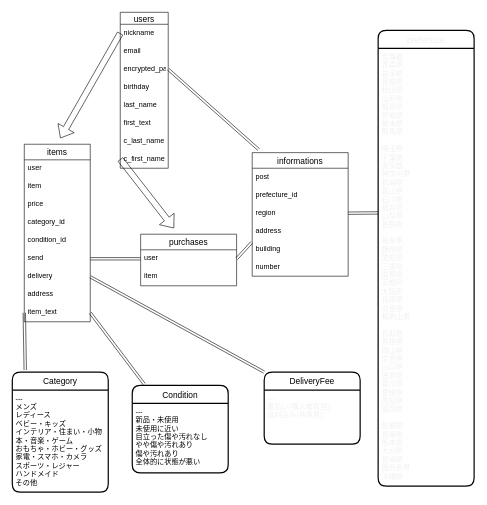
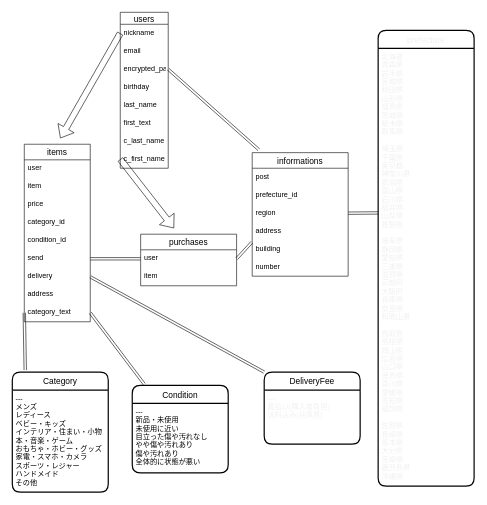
node "item_text": label "item_text" -> "category_text"
